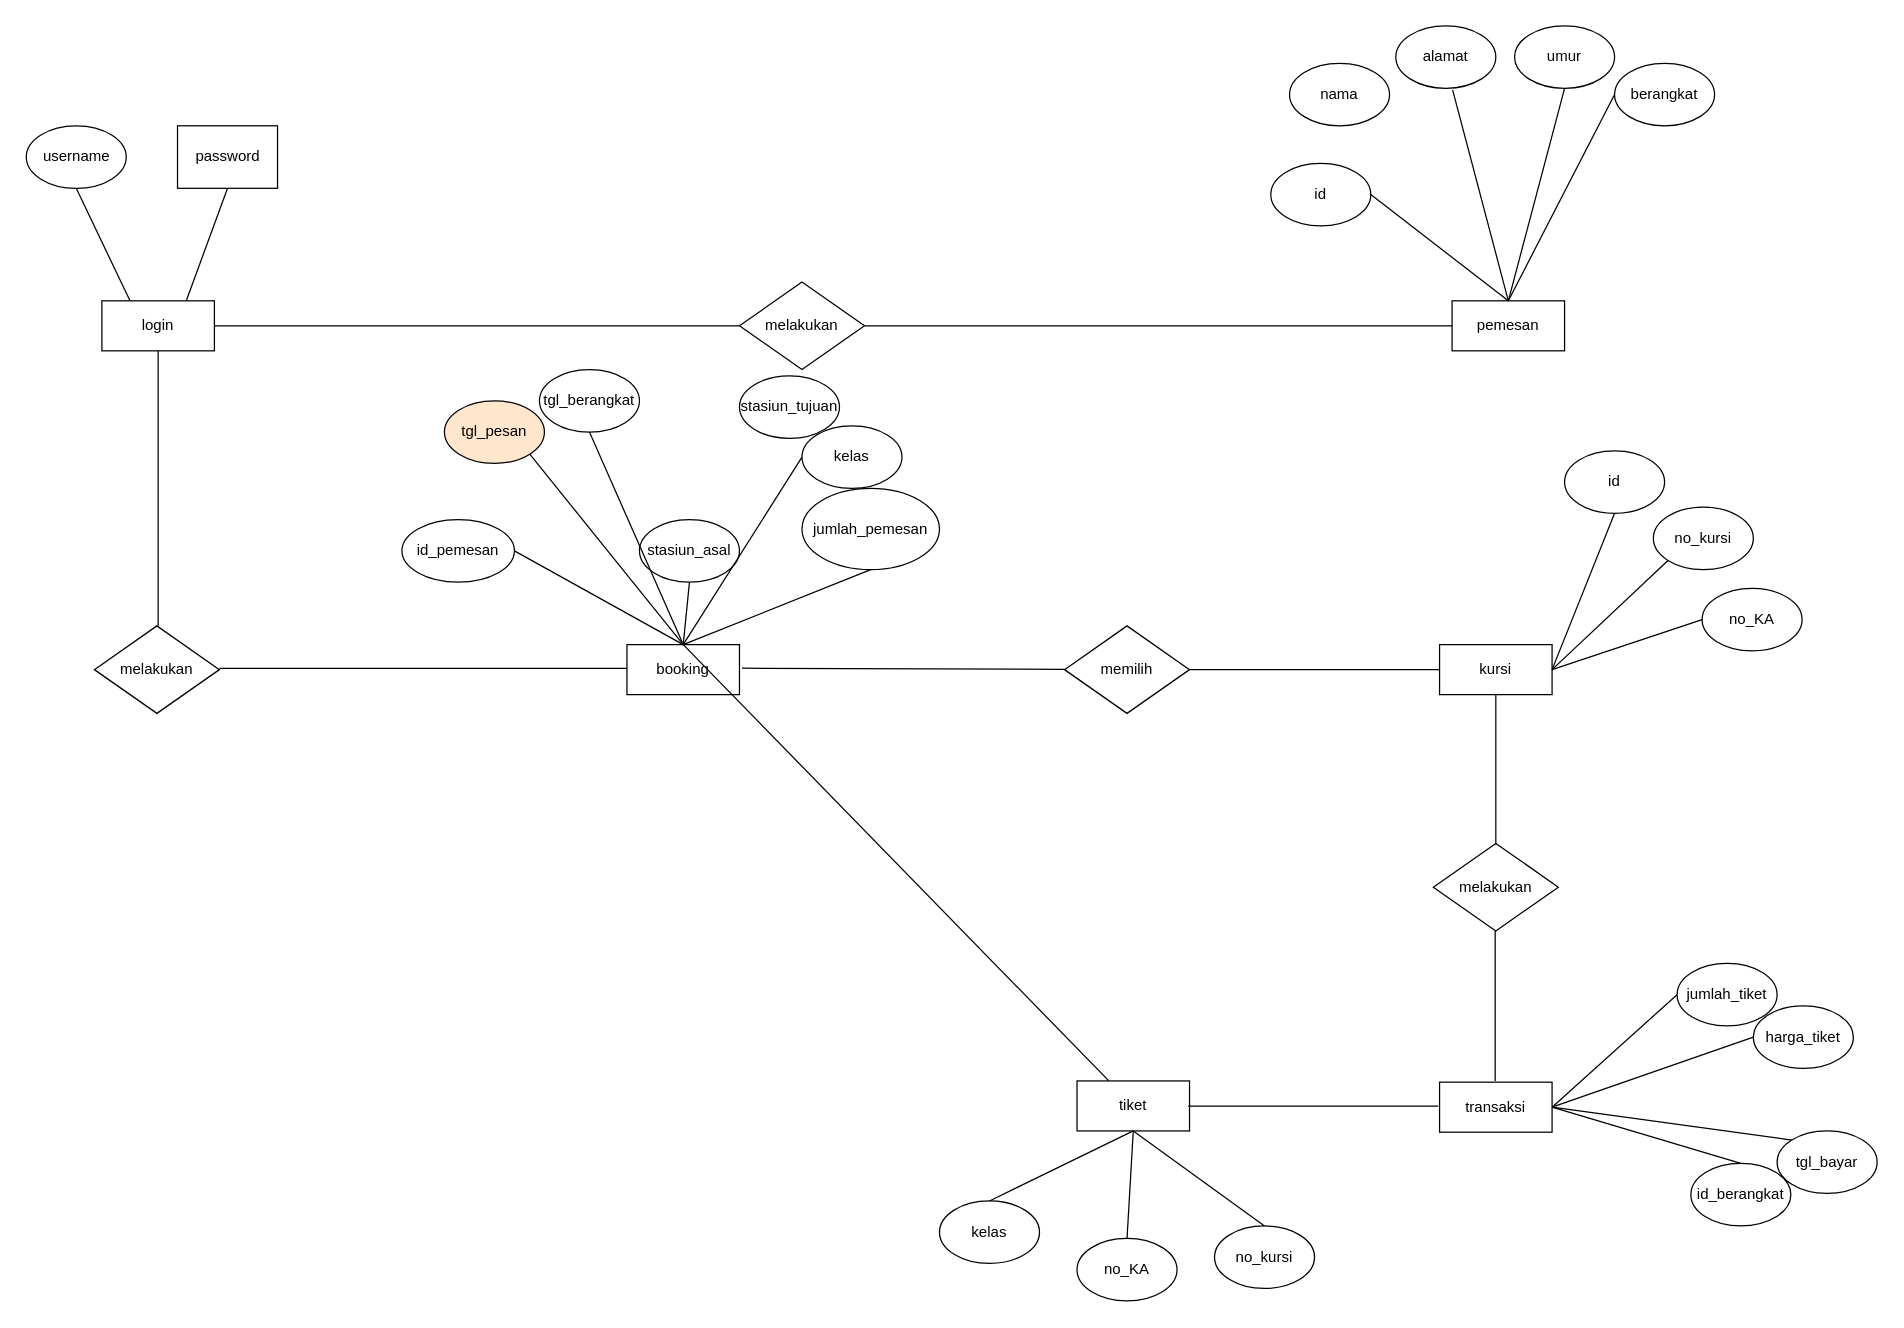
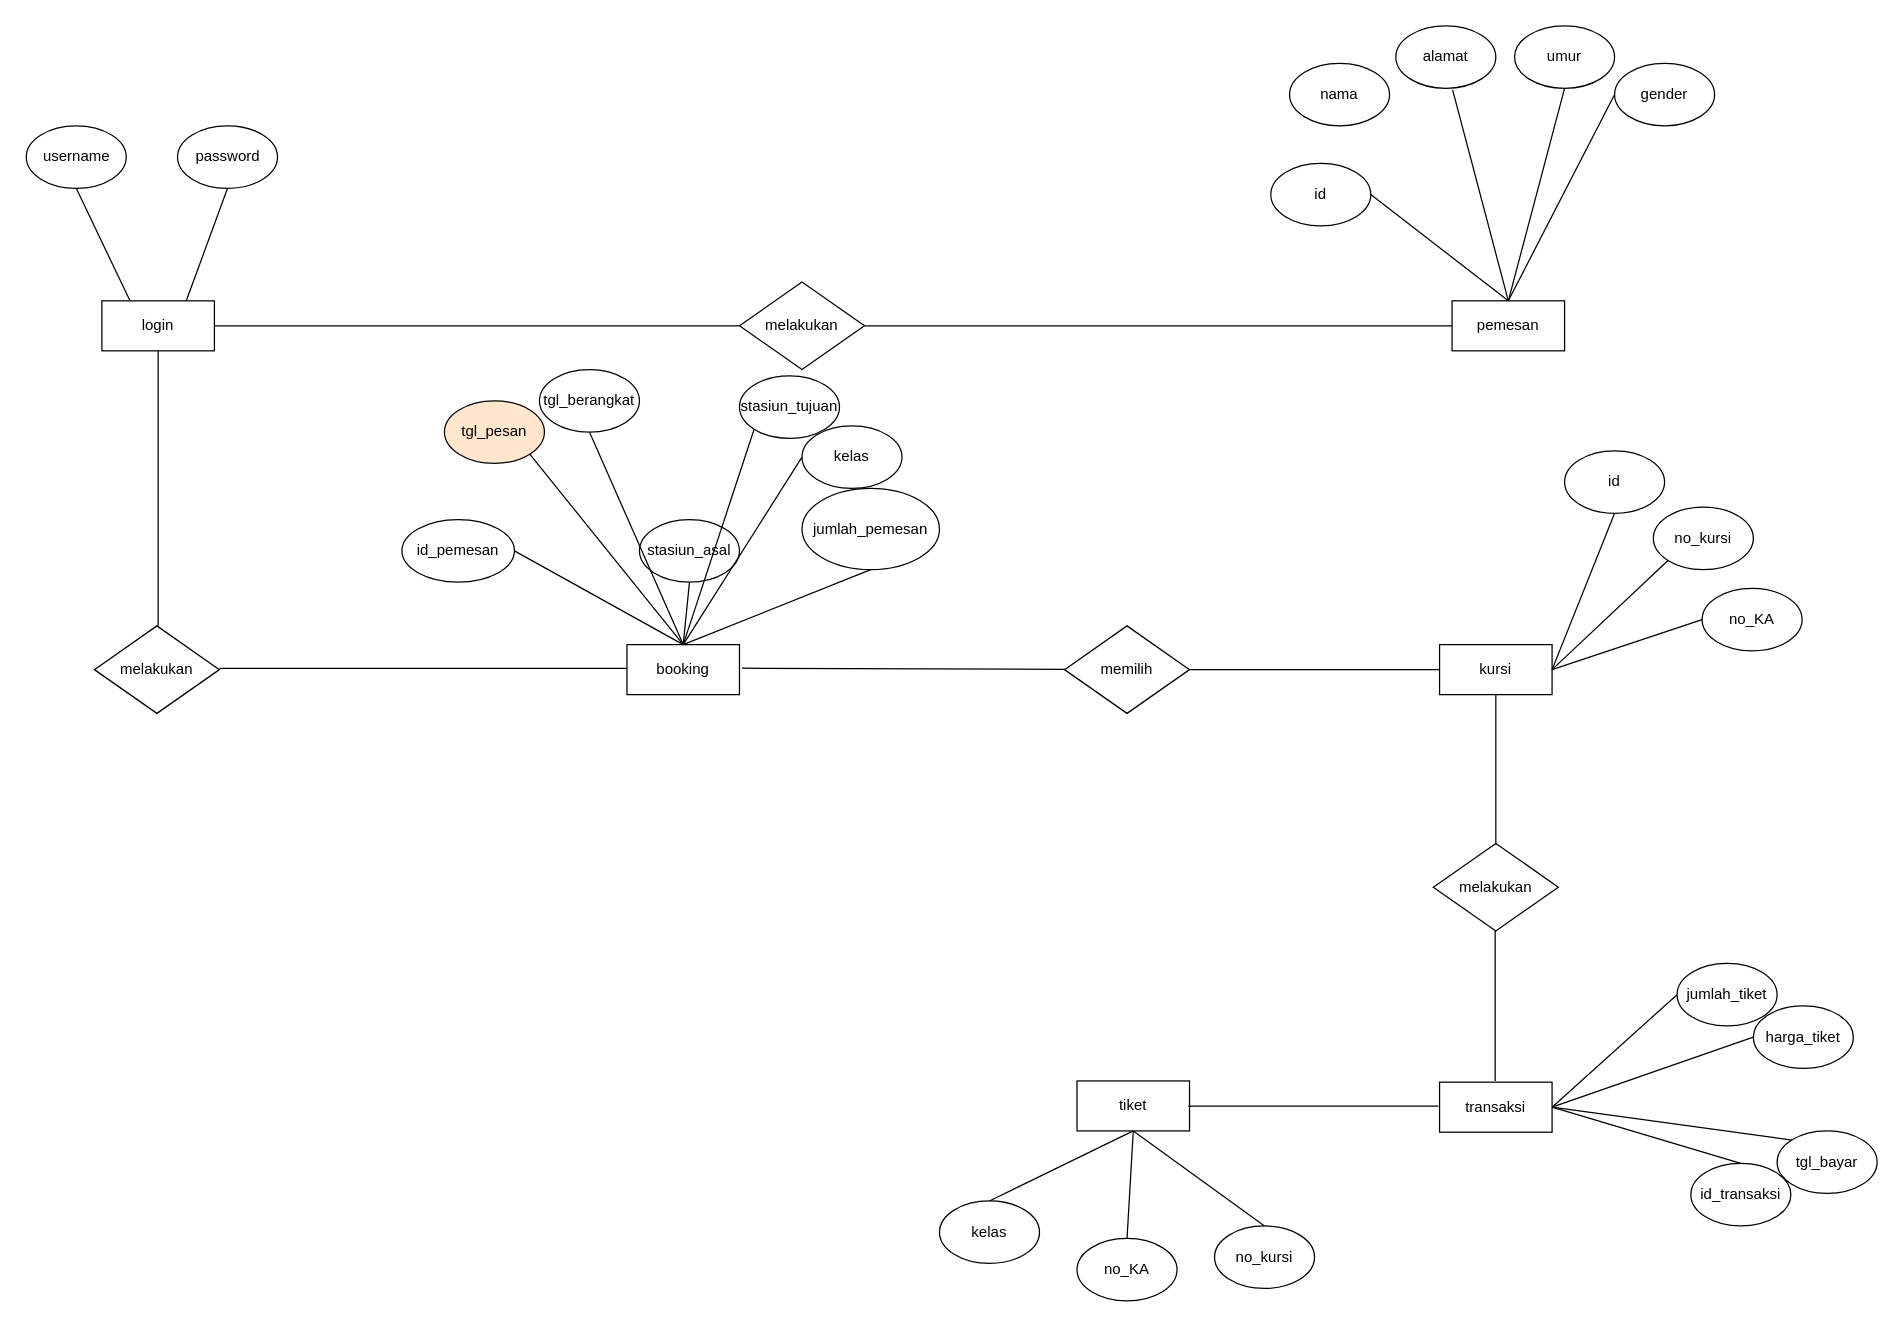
node "berangkat": label "berangkat" -> "gender"
node "password": shape rectangle -> ellipse
edge "booking" -- "tiket": now "booking" -- "stasiun_tujuan"
node "id_berangkat": label "id_berangkat" -> "id_transaksi"
